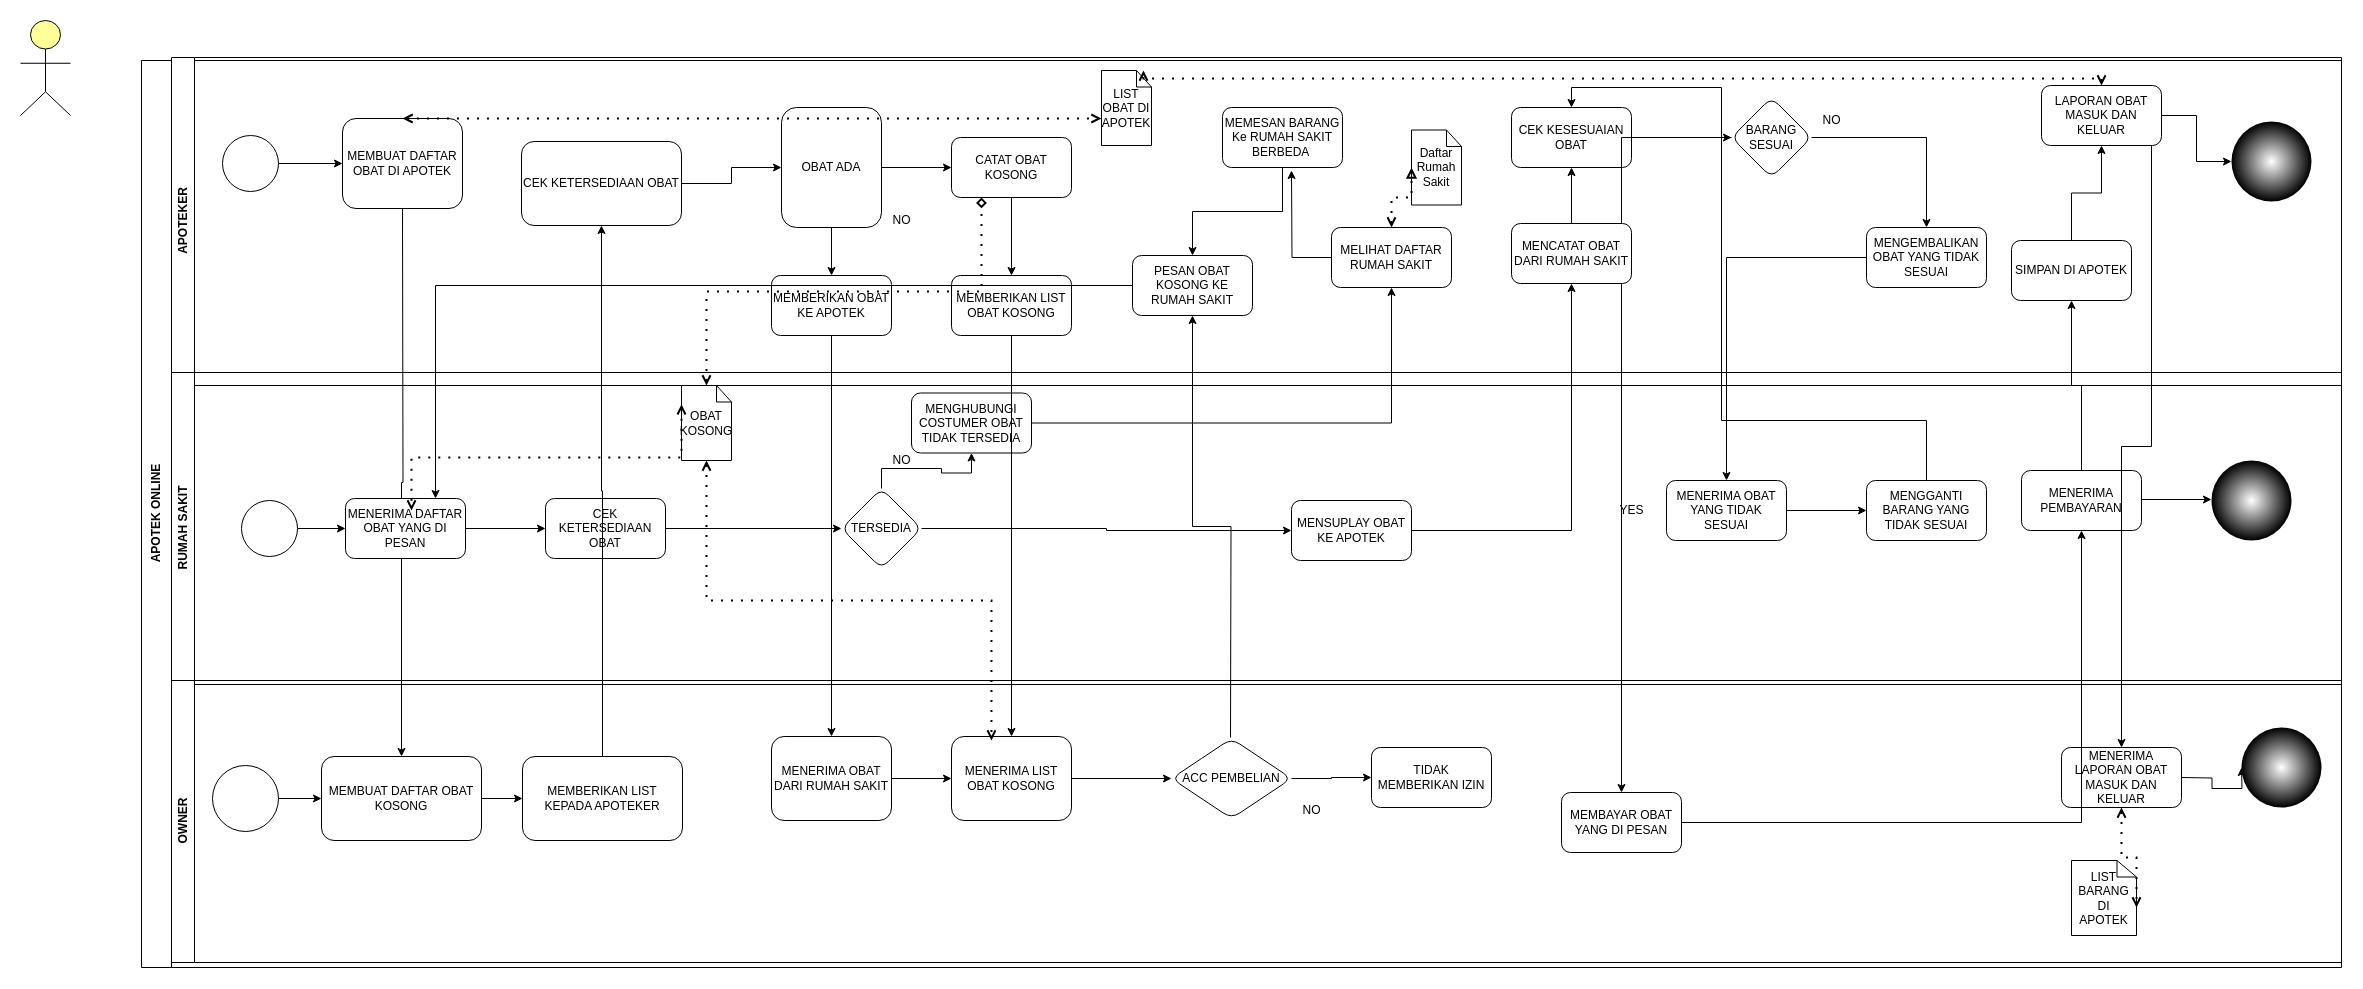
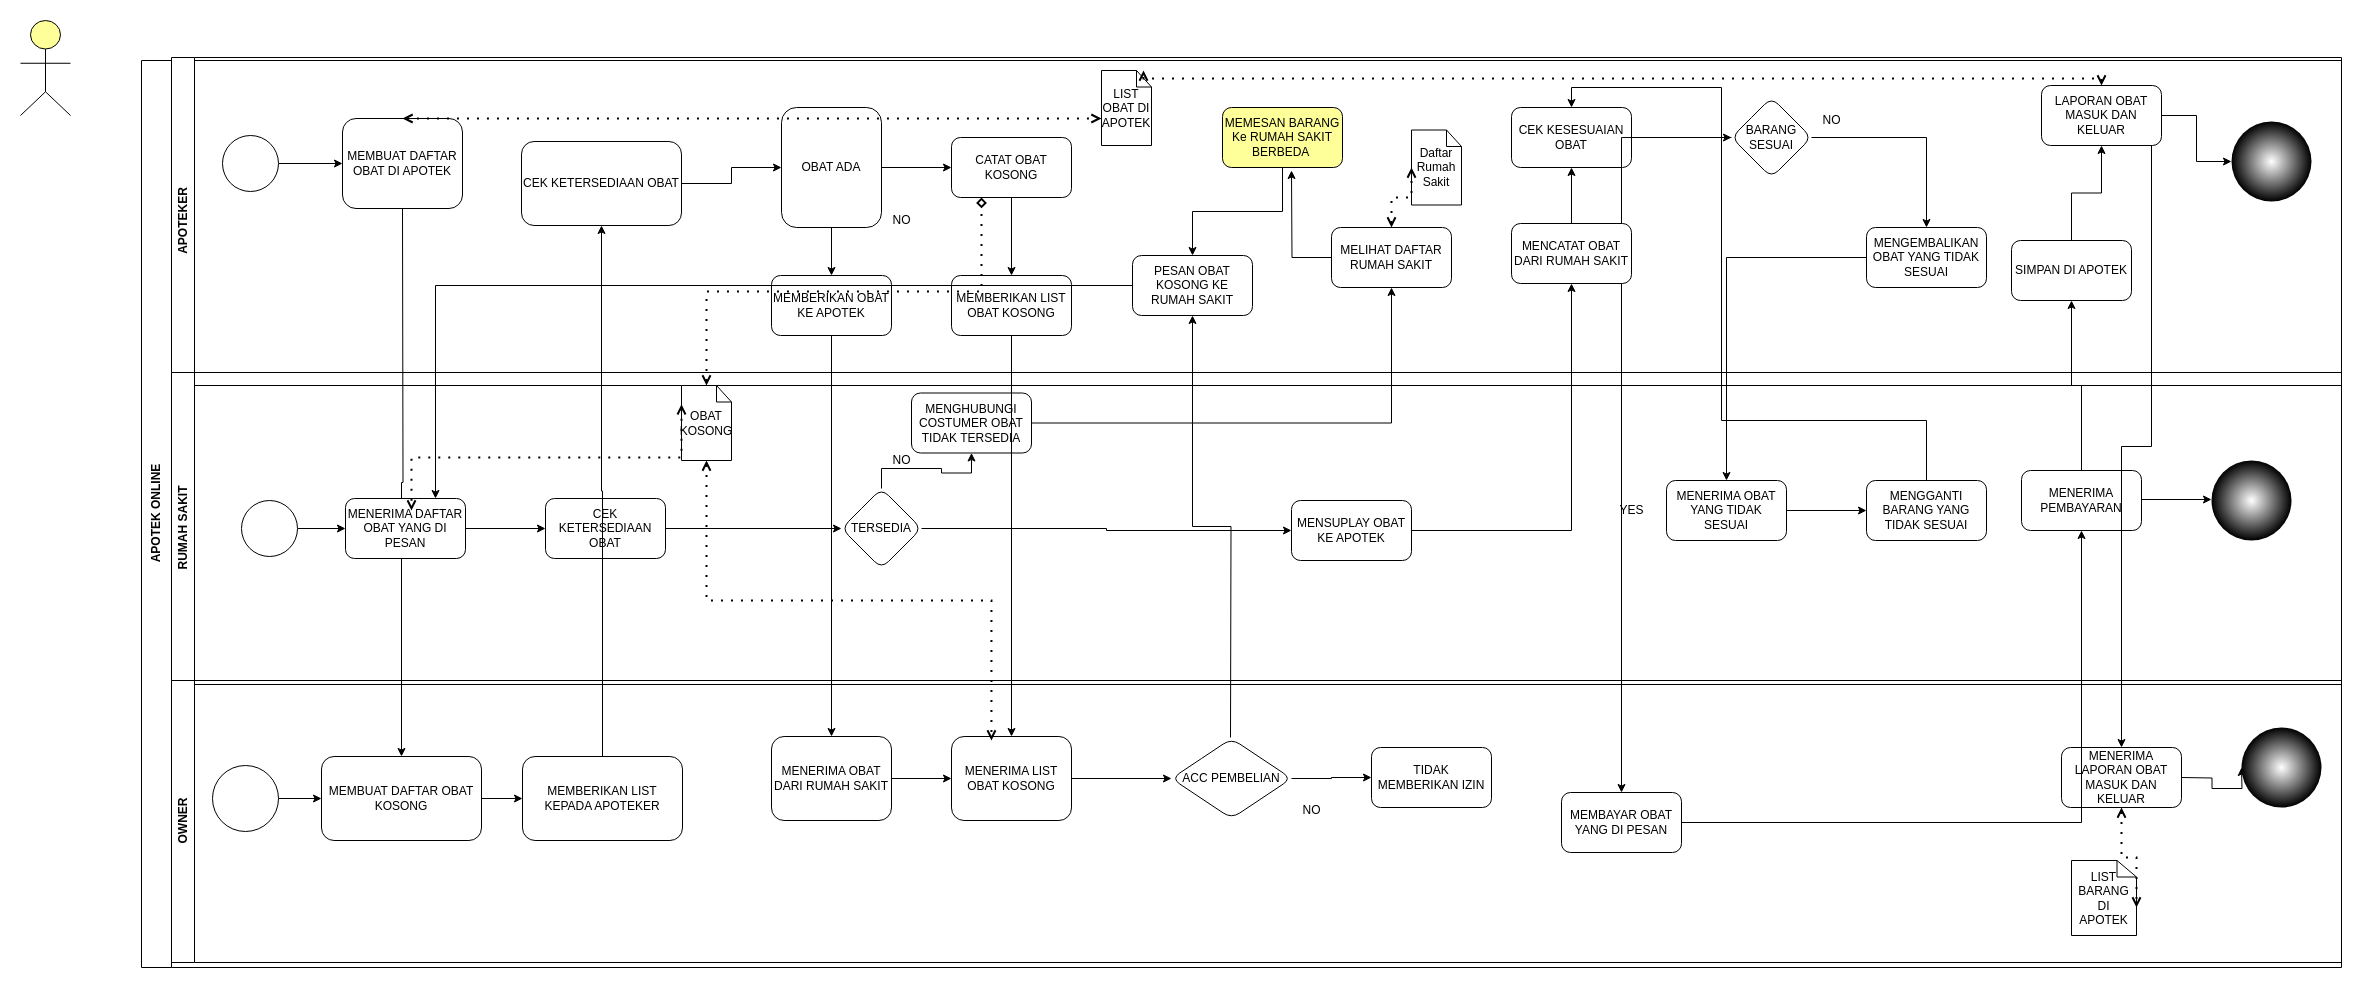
node "MEMESAN BARANG Ke RUMAH SAKIT BERBEDA": fillcolor #ffffff -> #ffff99
edge "Daftar Rumah Sakit" -- "MELIHAT DAFTAR RUMAH SAKIT": arrowhead block -> open
